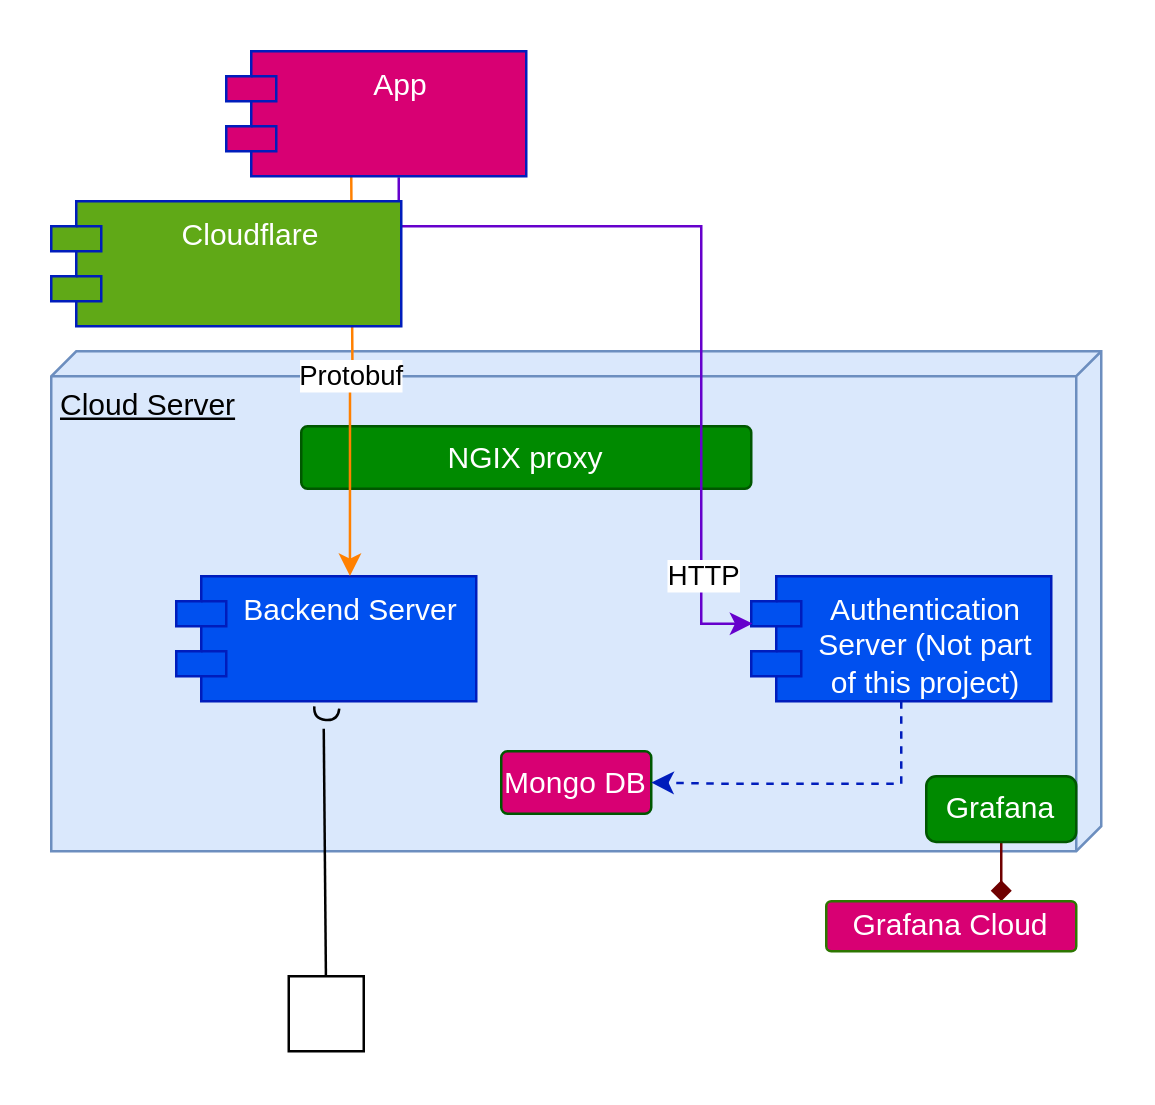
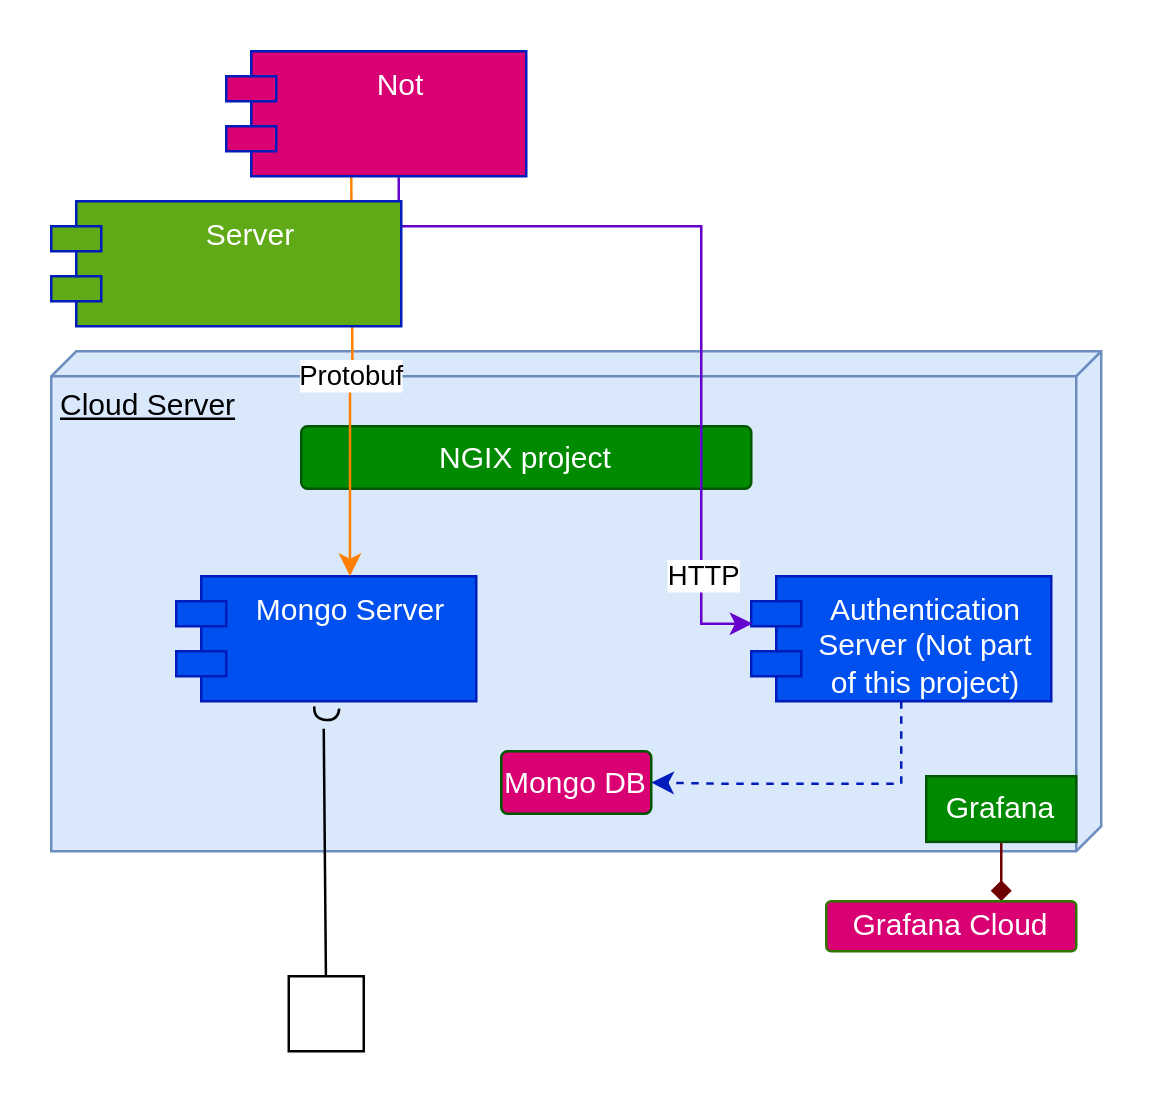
node "App": label "App" -> "Not"
node "Cloudflare": label "Cloudflare" -> "Server"
node "NGIX proxy": label "NGIX proxy" -> "NGIX project"
node "Backend Server": label "Backend Server" -> "Mongo Server"
node "Grafana": shape rounded rectangle -> rectangle
